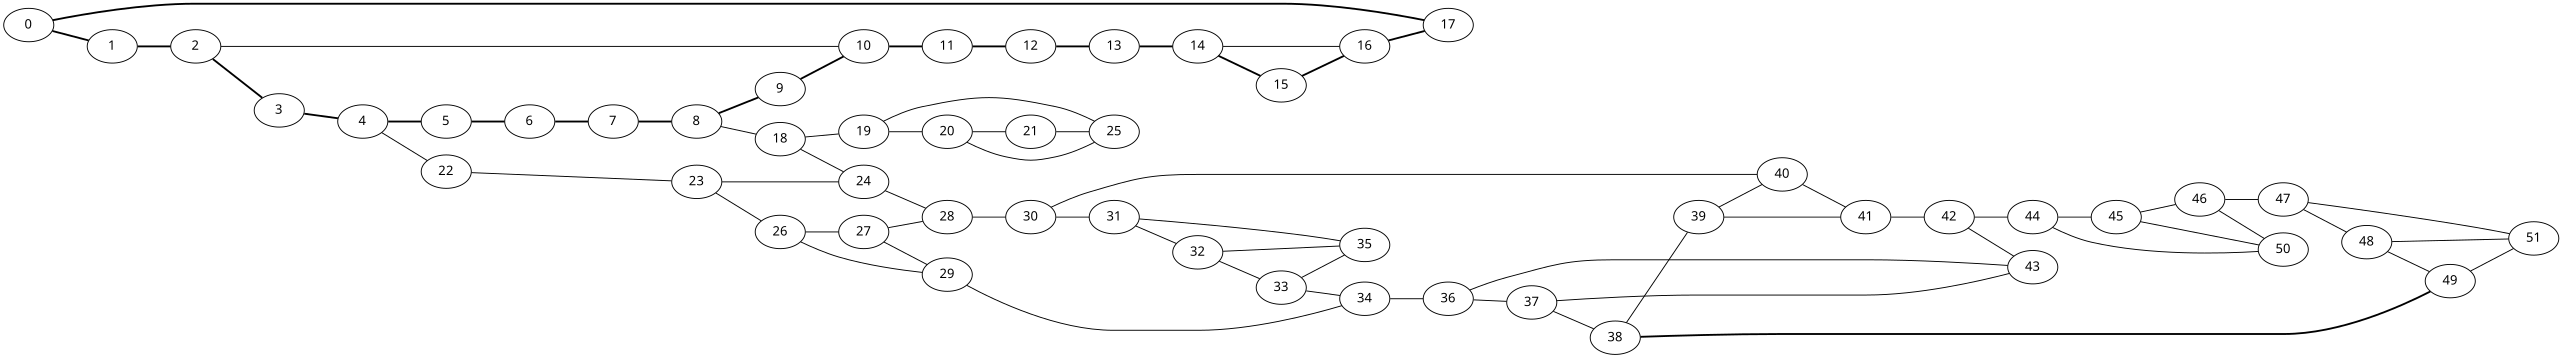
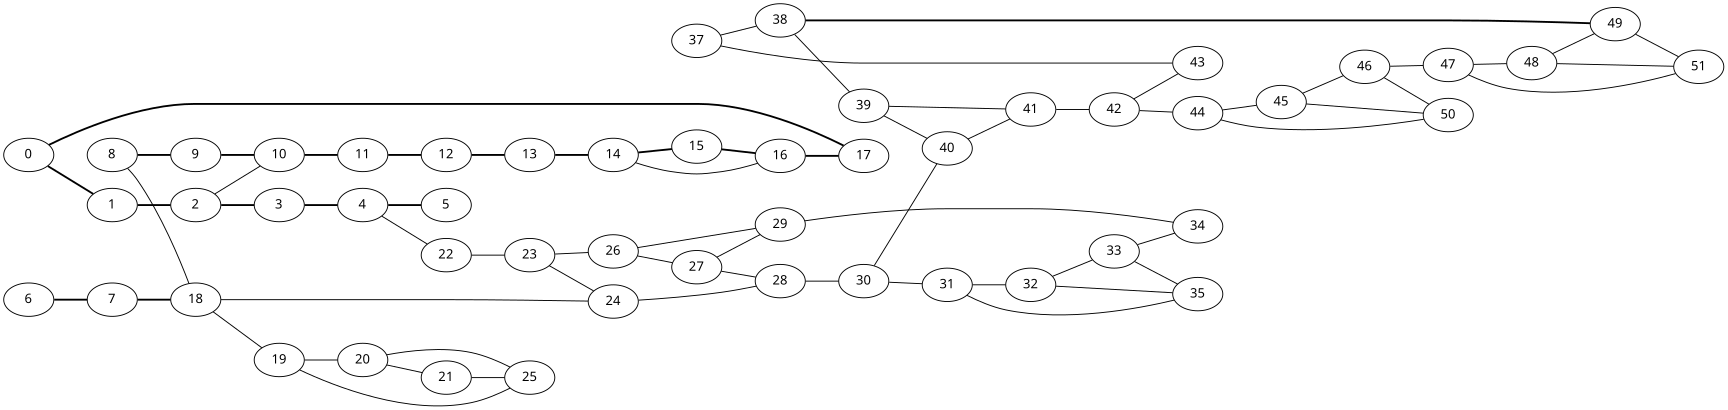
edge "5" -- "6": removed
edge "7" -- "8": now "7" -- "18"
node "36": removed
